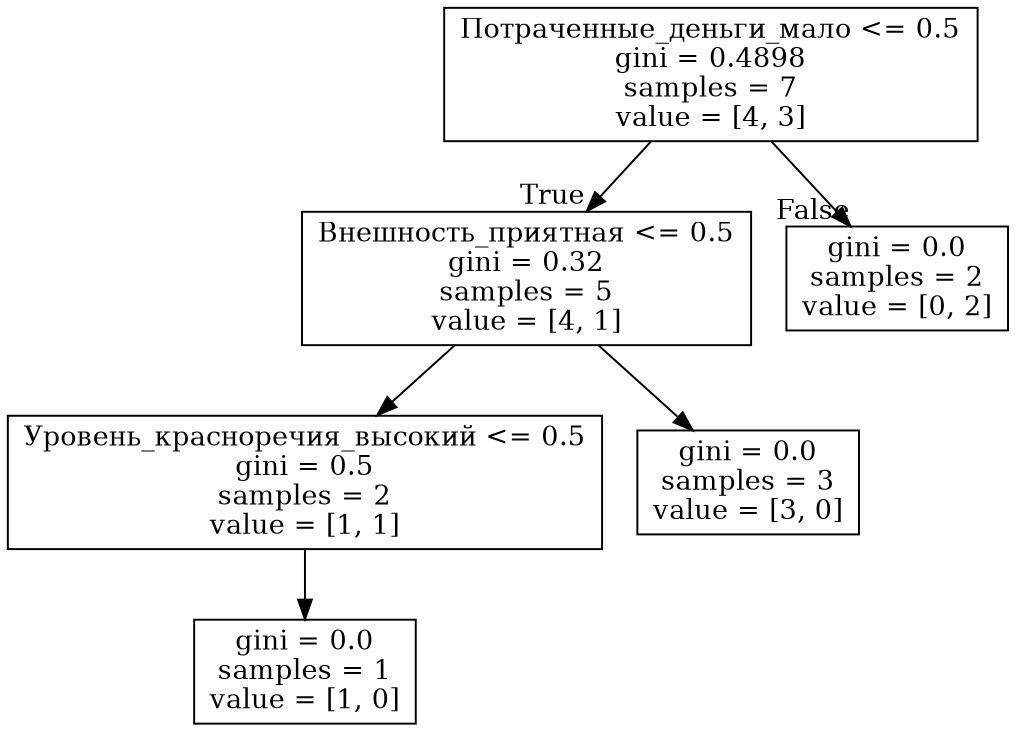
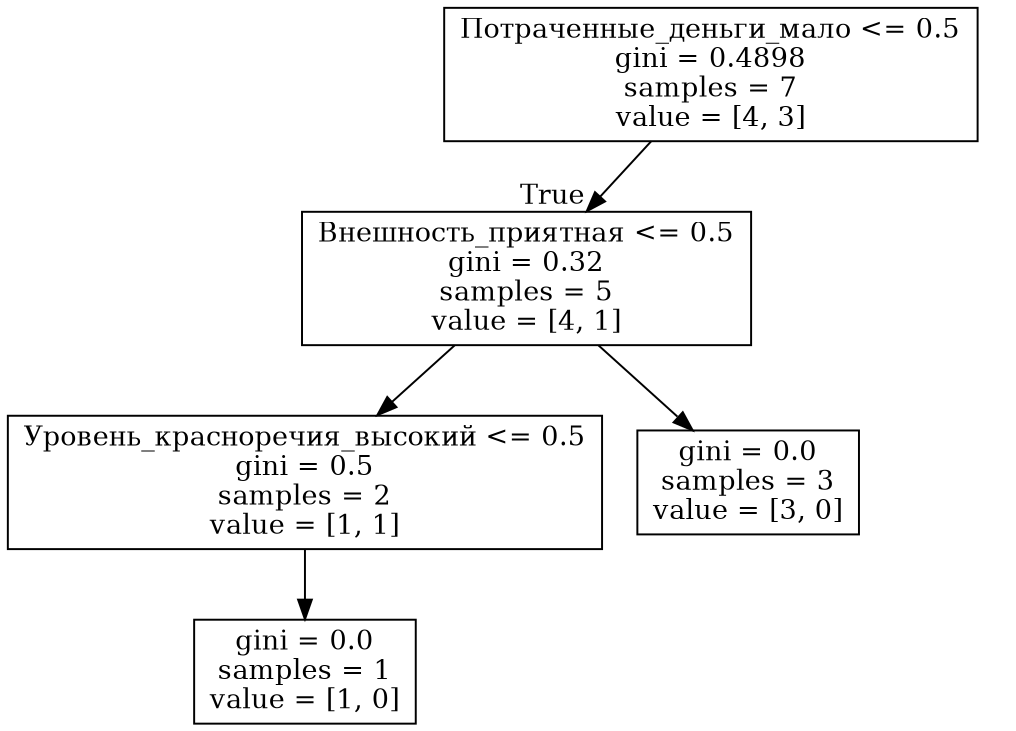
node "gini = 0.0 samples = 2 value = [0, 2]": removed
